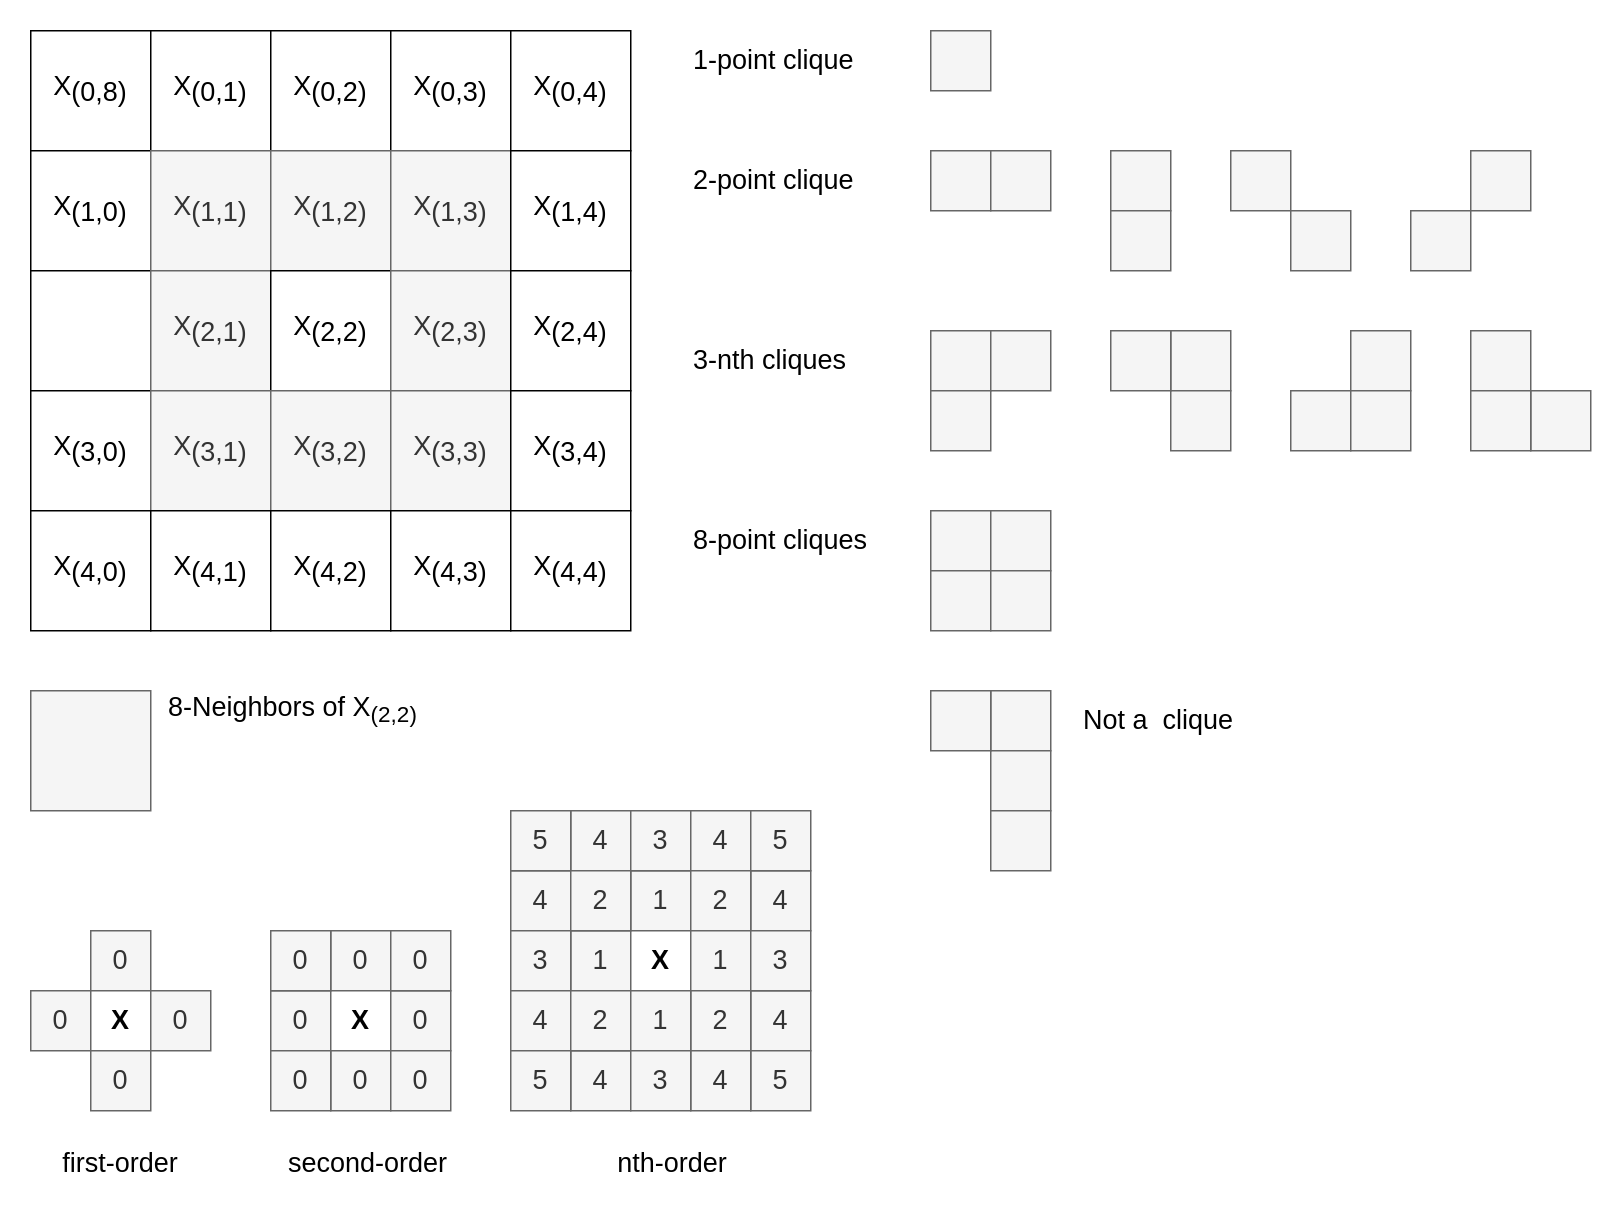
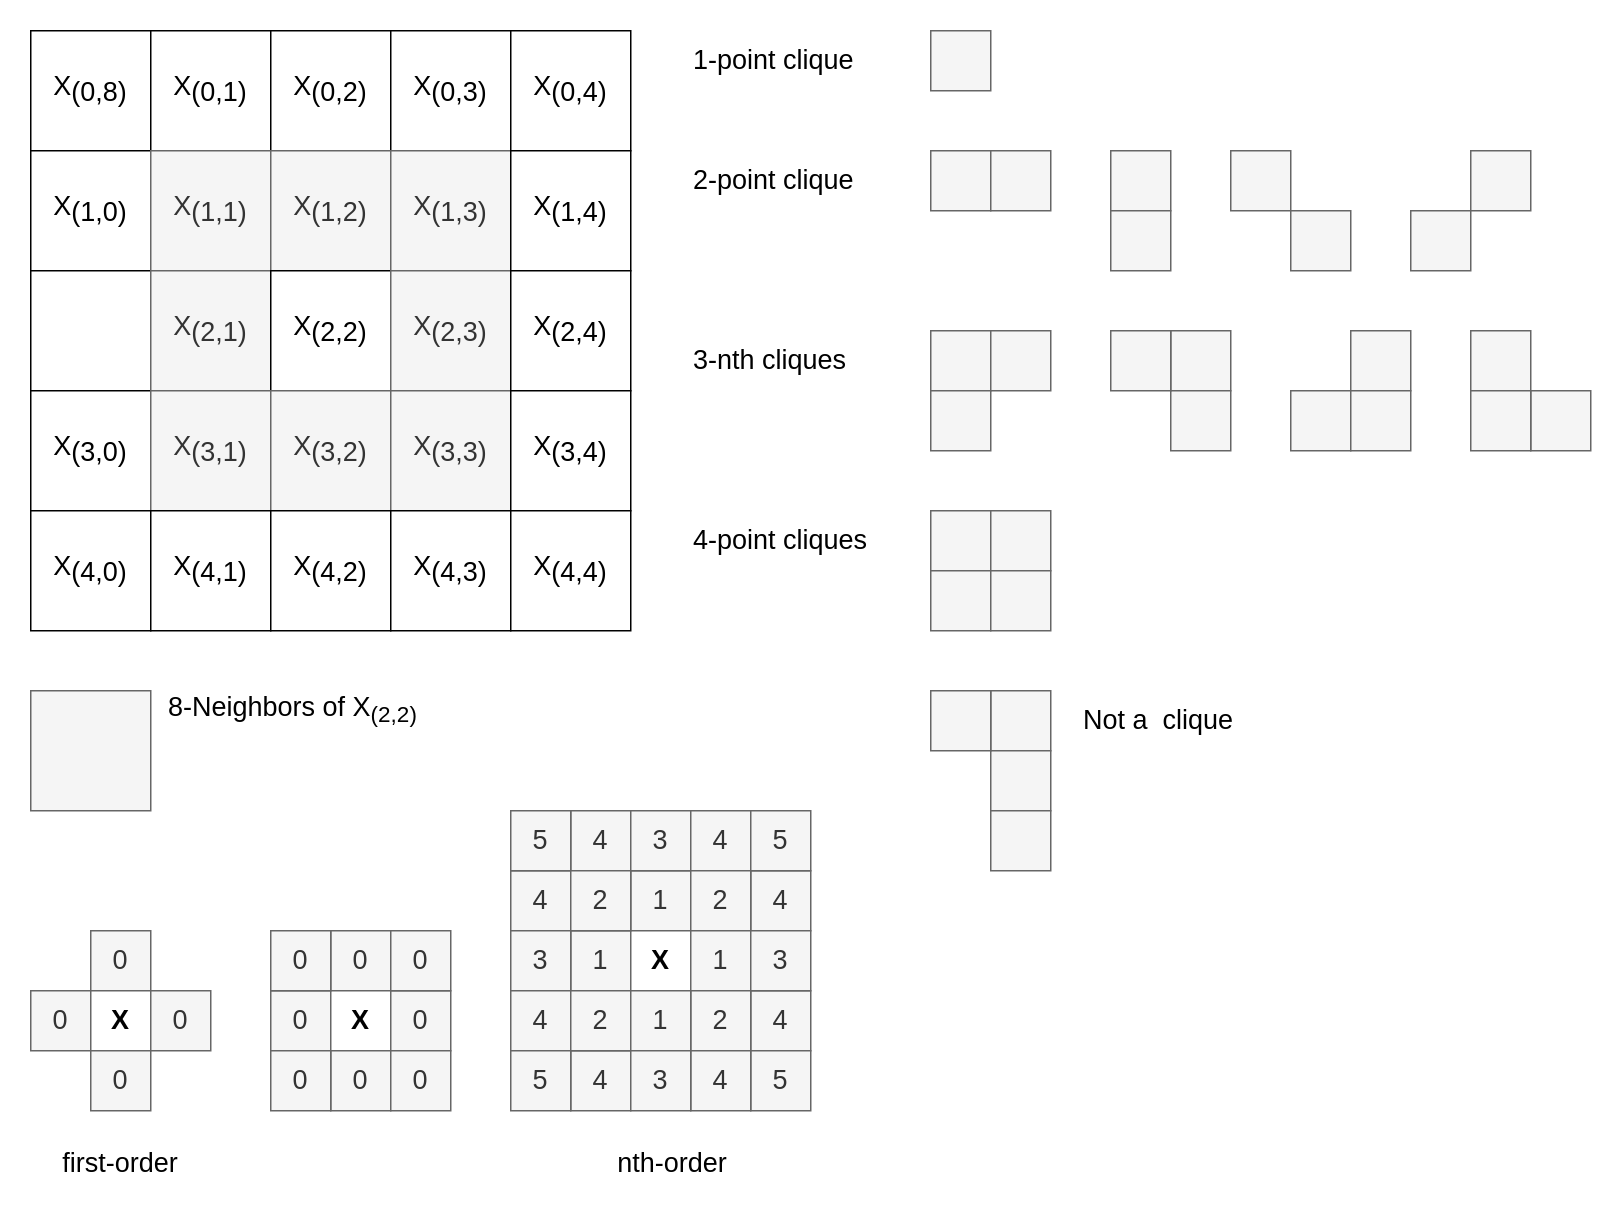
node "8-point cliques": label "8-point cliques" -> "4-point cliques"
node "second-order": removed
